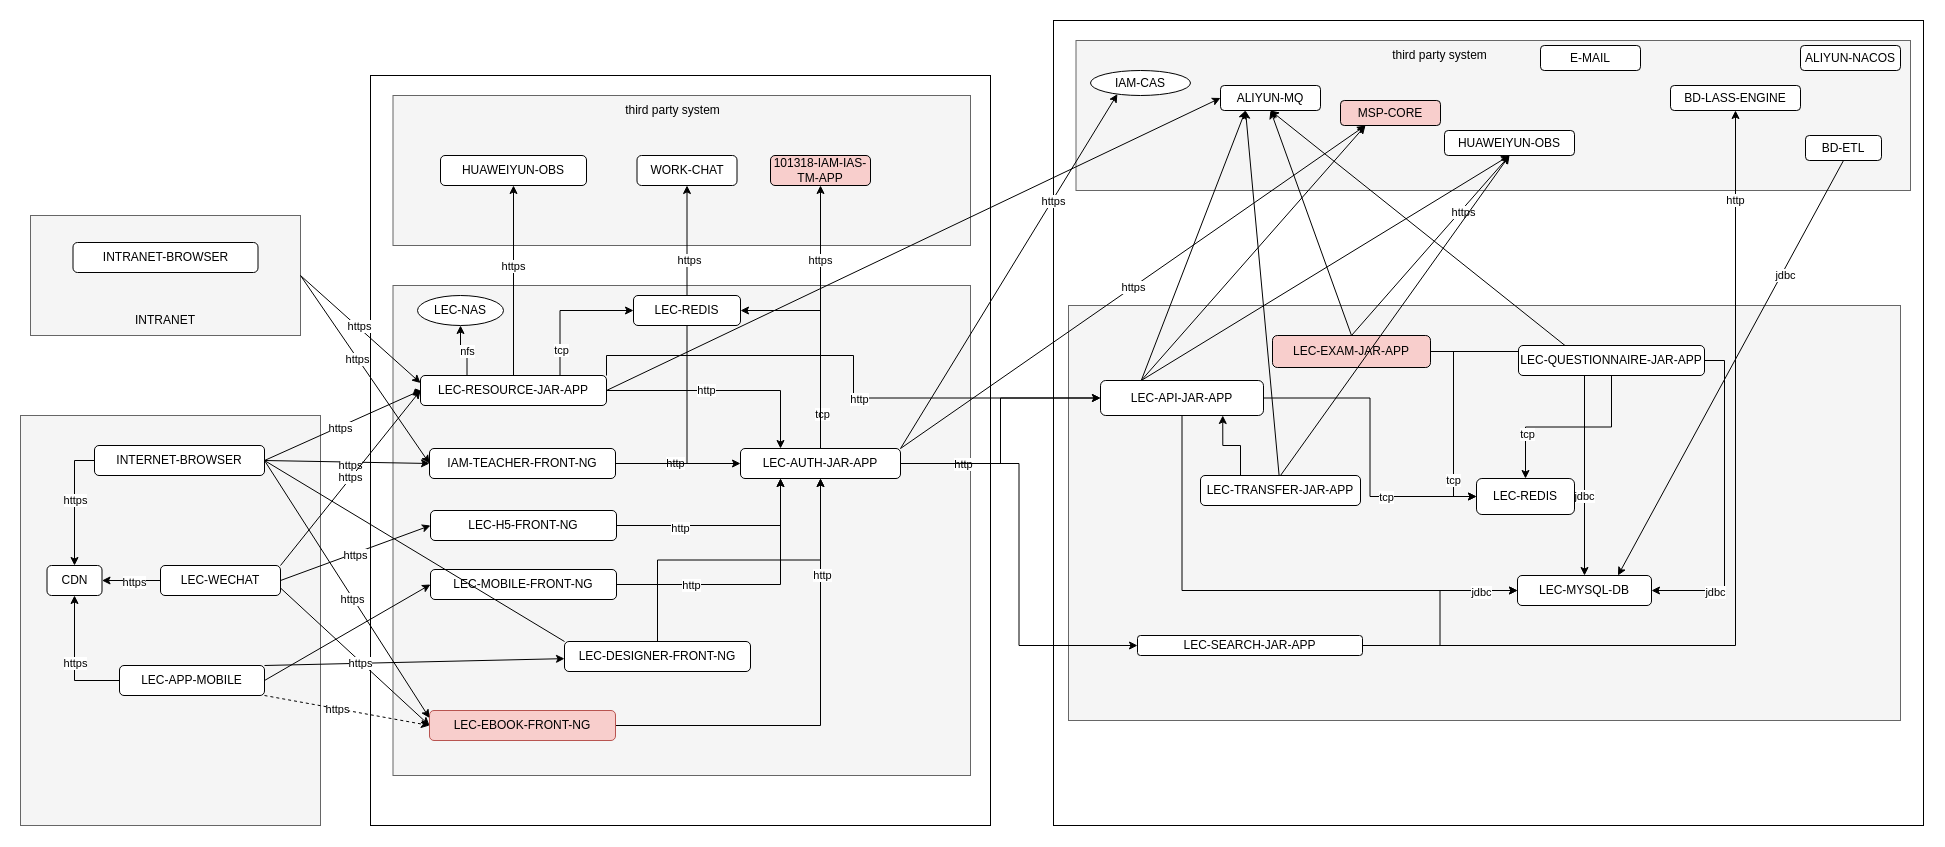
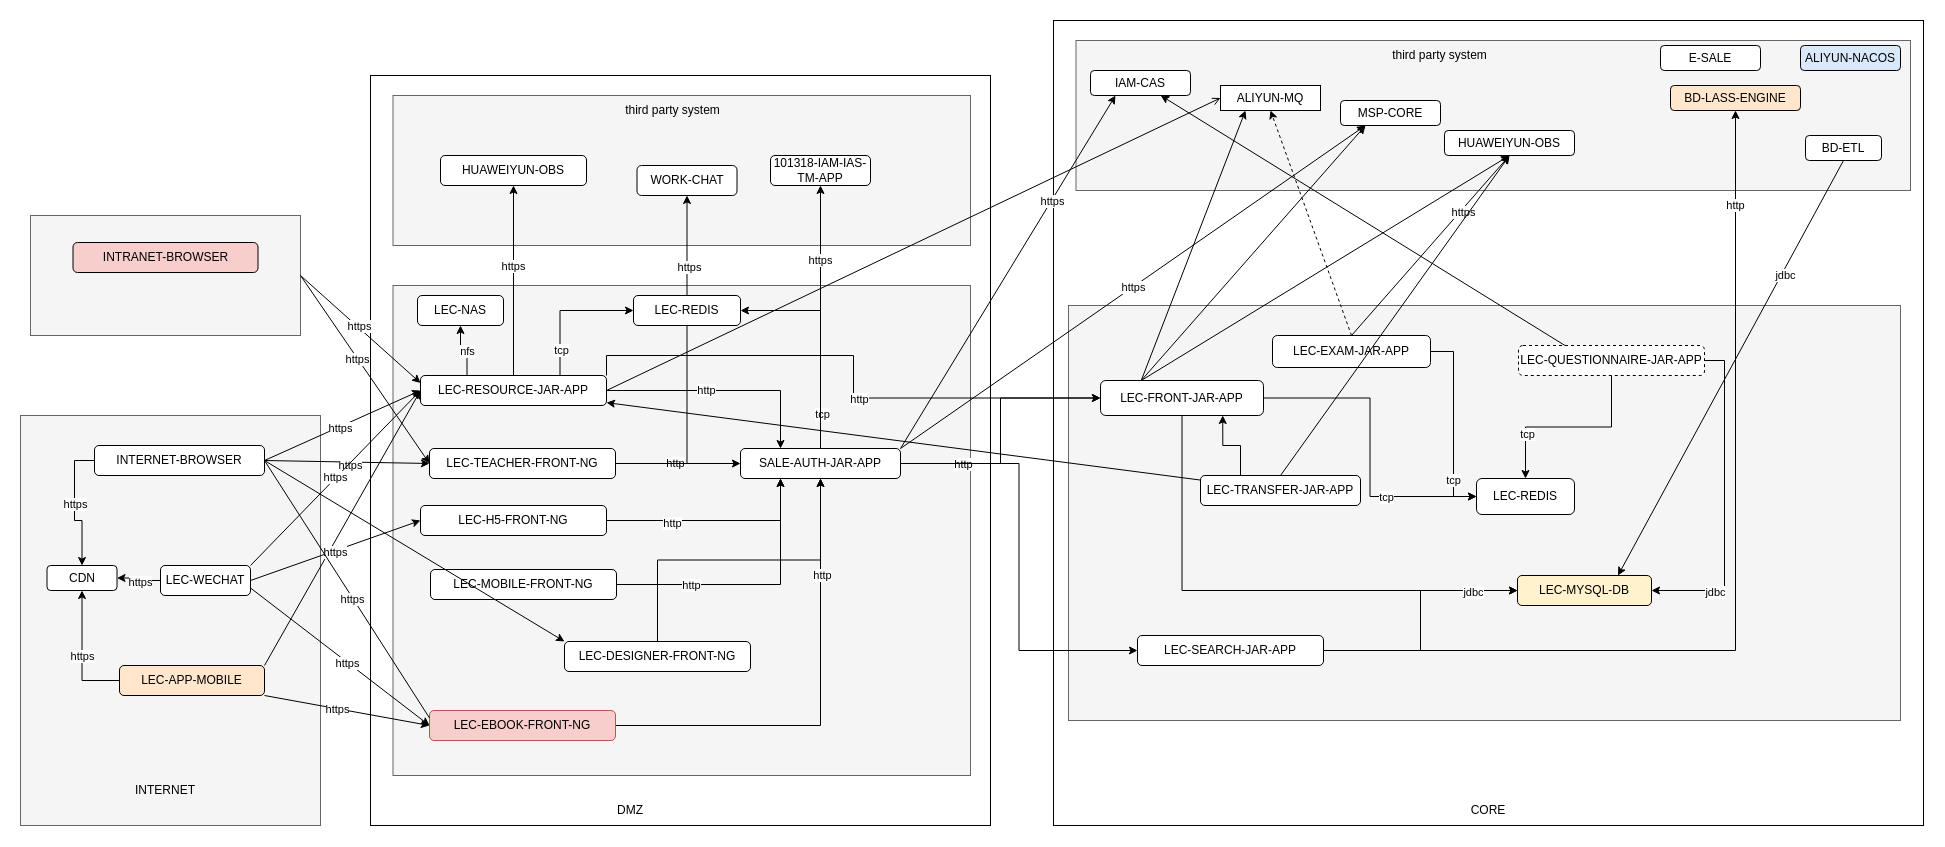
node "E-MAIL": removed
node "E-SALE": added
node "ALIYUN-NACOS": fillcolor #ffffff -> #dae8fc
node "IAM-CAS": shape ellipse -> rounded rectangle
node "ALIYUN-MQ": shape rounded rectangle -> rectangle
node "BD-LASS-ENGINE": fillcolor #ffffff -> #ffe6cc
edge "LEC-RESOURCE-JAR-APP" -> "ALIYUN-MQ": arrowhead classic -> open
node "MSP-CORE": fillcolor #f8cecc -> #ffffff
node "WORK-CHAT": moved (687, 171) -> (687, 181)
node "101318-IAM-IAS-TM-APP": fillcolor #f8cecc -> #ffffff
edge "LEC-EXAM-JAR-APP" -> "ALIYUN-MQ": style solid -> dashed
edge "LEC-QUESTIONNAIRE-JAR-APP" -> "ALIYUN-MQ": now "LEC-QUESTIONNAIRE-JAR-APP" -> "IAM-CAS"
node "INTRANET-BROWSER": fillcolor #ffffff -> #f8cecc
edge "LEC-TRANSFER-JAR-APP" -> "ALIYUN-MQ": now "LEC-TRANSFER-JAR-APP" -> "LEC-RESOURCE-JAR-APP"
node "LEC-NAS": shape ellipse -> rounded rectangle
node "INTRANET": removed
node "LEC-EXAM-JAR-APP": fillcolor #f8cecc -> #ffffff
node "LEC-QUESTIONNAIRE-JAR-APP": style solid -> dashed
edge "INTERNET-BROWSER" -> "LEC-RESOURCE-JAR-APP": arrowhead diamond -> classic
node "LEC-API-JAR-APP": label "LEC-API-JAR-APP" -> "LEC-FRONT-JAR-APP"
node "IAM-TEACHER-FRONT-NG": label "IAM-TEACHER-FRONT-NG" -> "LEC-TEACHER-FRONT-NG"
node "LEC-AUTH-JAR-APP": label "LEC-AUTH-JAR-APP" -> "SALE-AUTH-JAR-APP"
edge "LEC-EXAM-JAR-APP" -> "LEC-MYSQL-DB": removed, label "jdbc"
node "LEC-H5-FRONT-NG": moved (524, 526) -> (514, 521)
node "CDN": size 55x30 -> 70x25
node "LEC-WECHAT": size 120x30 -> 90x30
node "LEC-MYSQL-DB": fillcolor #ffffff -> #fff2cc
edge "LEC-APP-MOBILE" -> "LEC-MOBILE-FRONT-NG": removed
edge "INTERNET-BROWSER" -- "LEC-DESIGNER-FRONT-NG": arrowhead none -> classic
node "LEC-SEARCH-JAR-APP": size 225x20 -> 186x30
edge "LEC-APP-MOBILE" -> "LEC-DESIGNER-FRONT-NG": now "LEC-APP-MOBILE" -> "LEC-RESOURCE-JAR-APP"
node "LEC-APP-MOBILE": fillcolor #ffffff -> #ffe6cc
edge "INTERNET-BROWSER" -> "LEC-EBOOK-FRONT-NG": arrowhead classic -> none
edge "LEC-APP-MOBILE" -> "LEC-EBOOK-FRONT-NG": style dashed -> solid
node "INTERNET": added
node "DMZ": added
node "CORE": added
